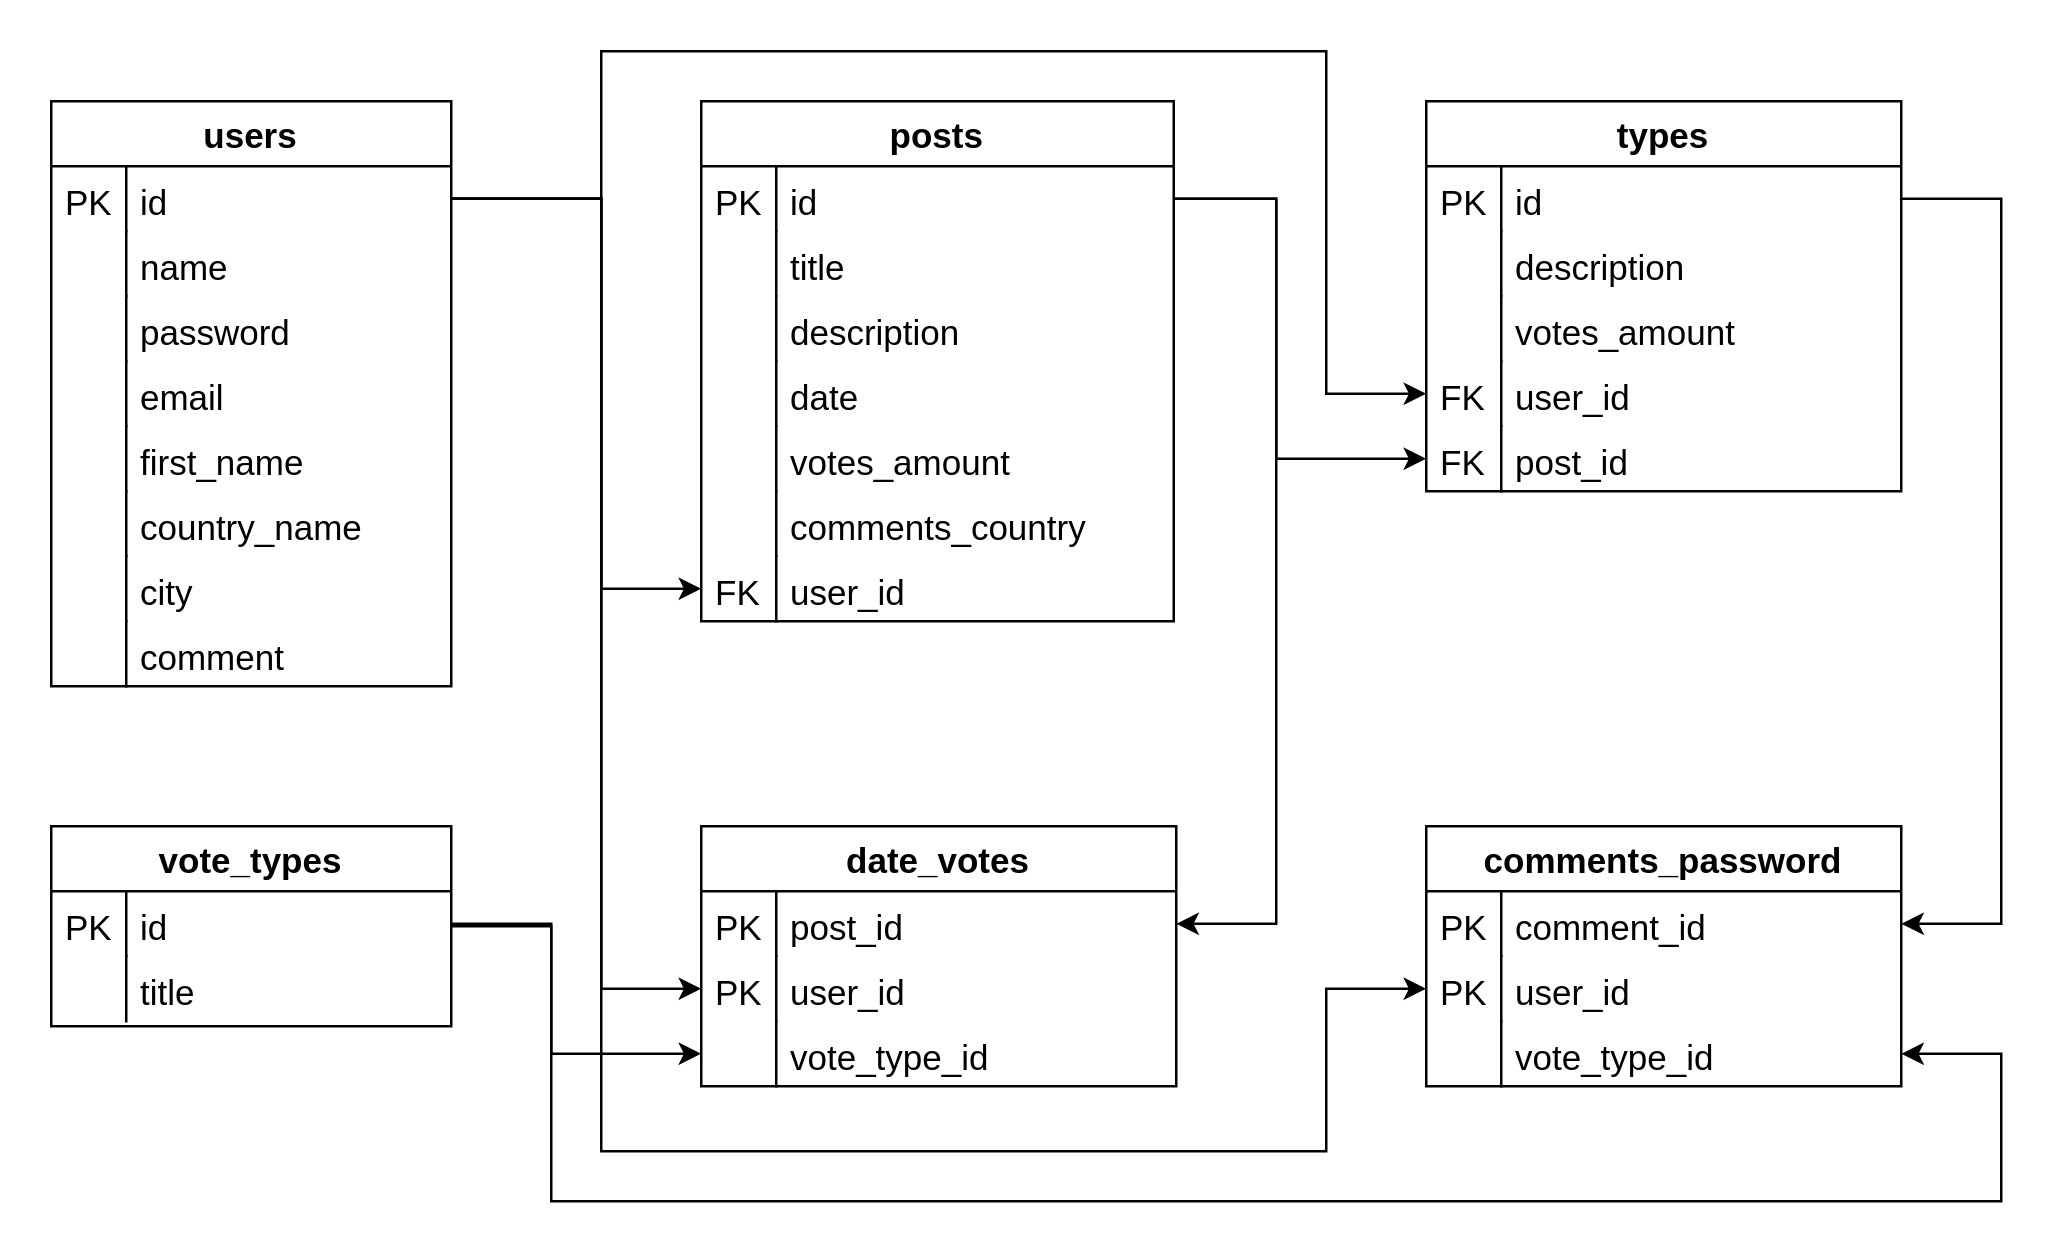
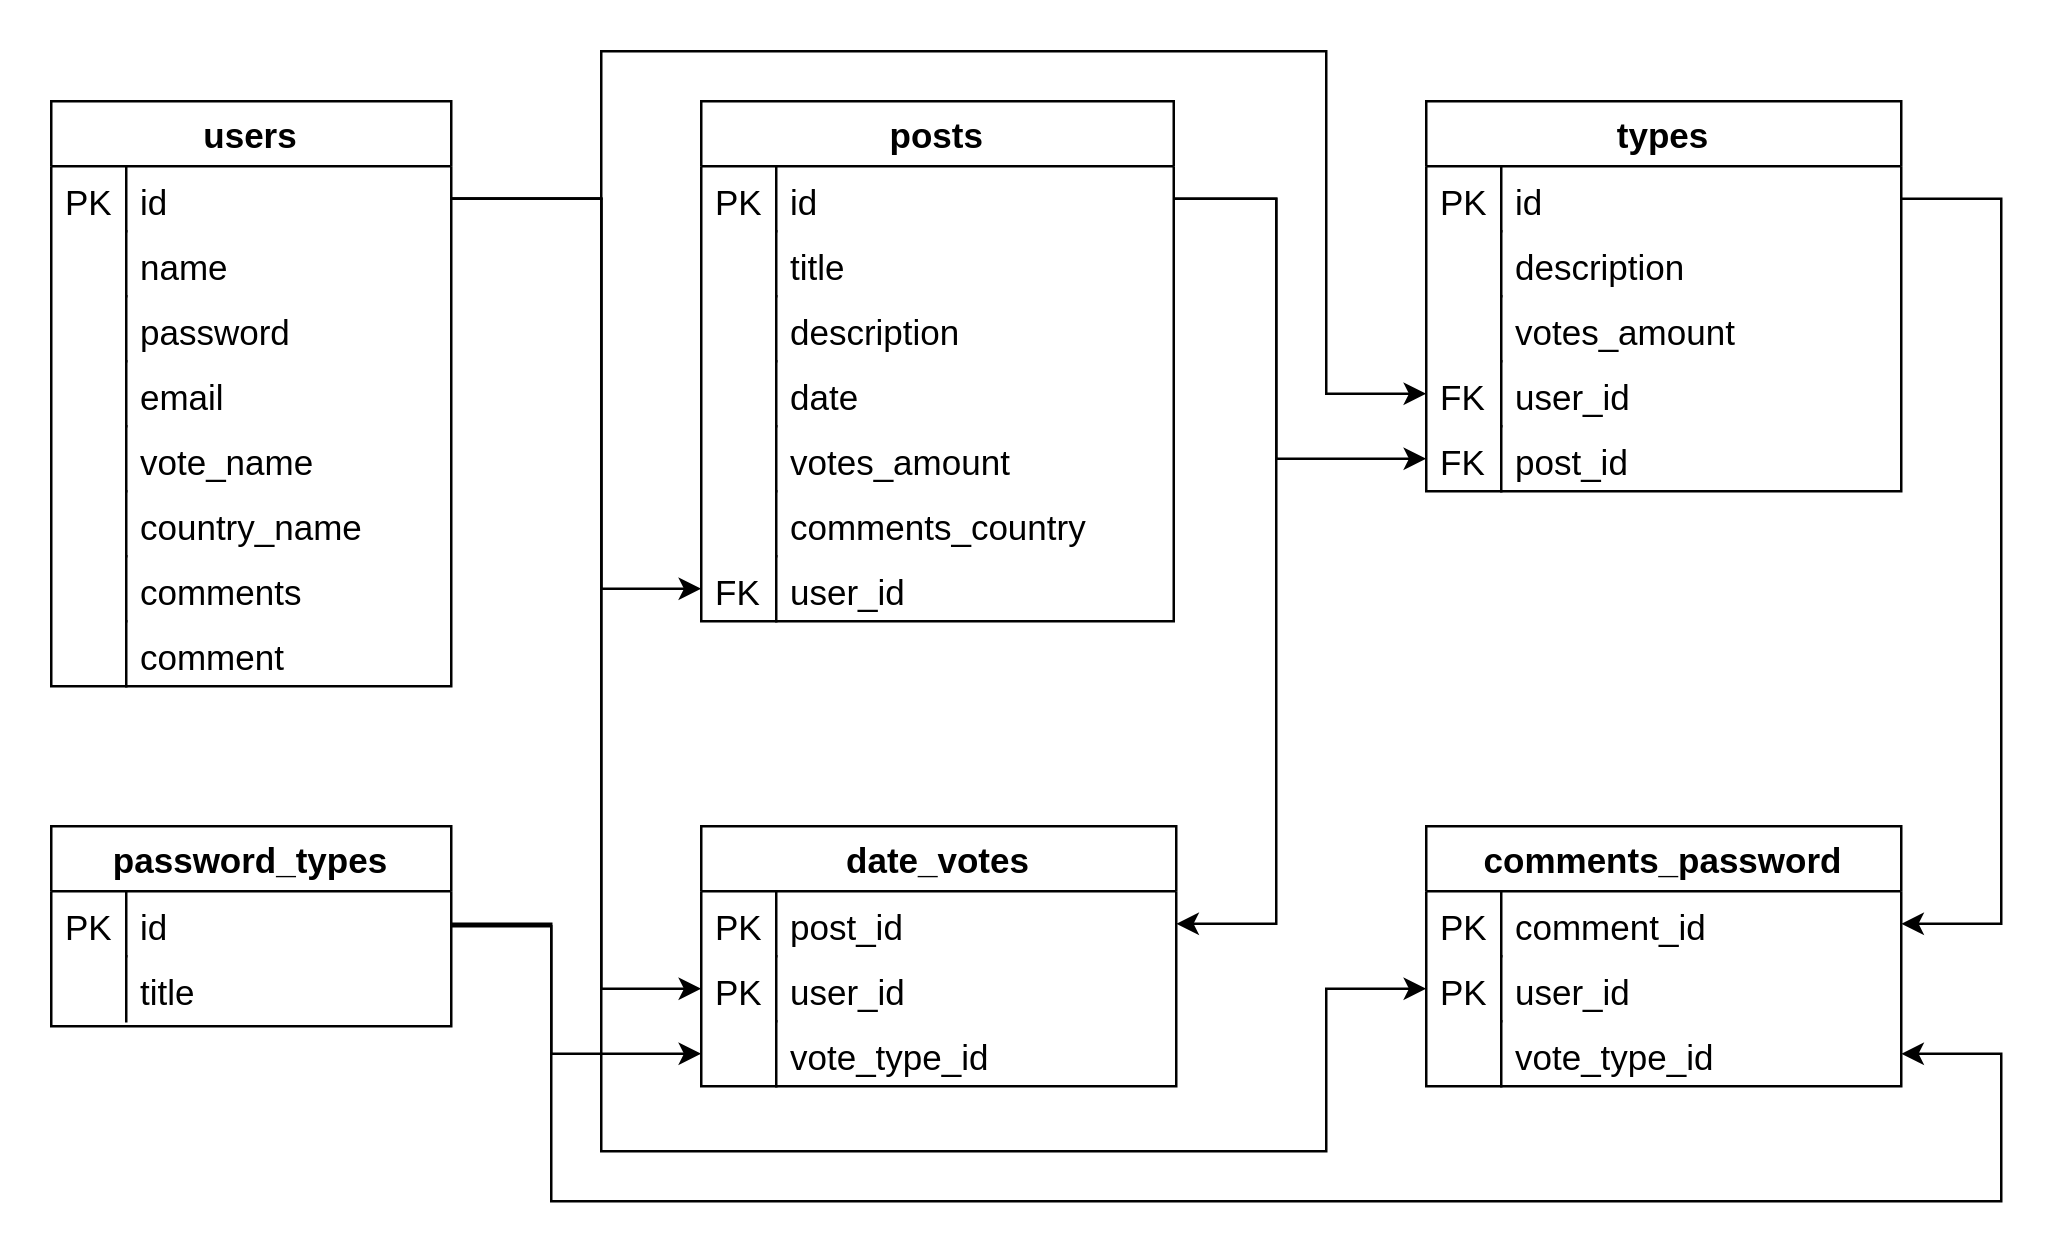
node "first_name": label "first_name" -> "vote_name"
node "city": label "city" -> "comments"
node "vote_types": label "vote_types" -> "password_types"
